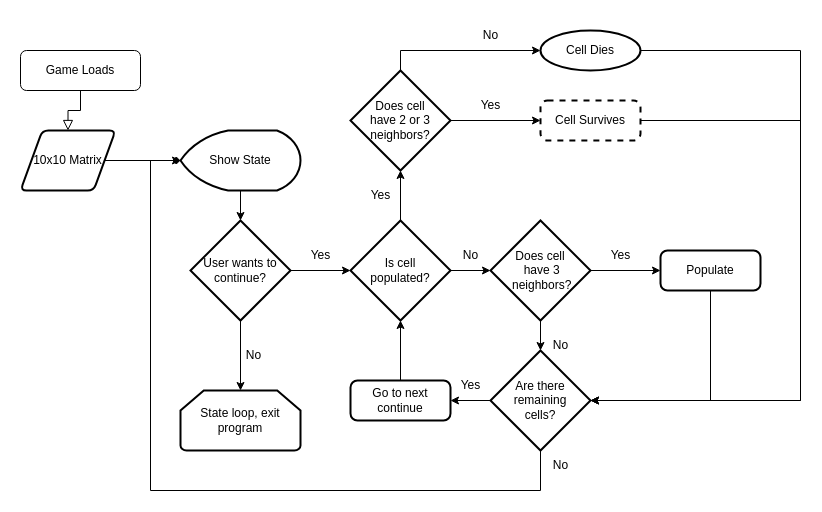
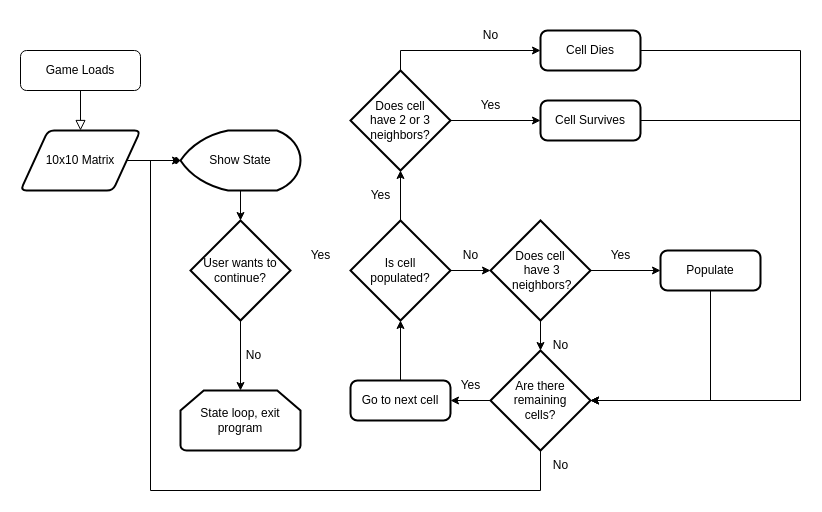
node "Cell Dies": shape ellipse -> rounded rectangle
node "Cell Survives": style dashed -> solid
node "10x10 Matrix": size 95x60 -> 120x60
edge "User wants to continue?" -> "Is cell populated?": removed
node "Go to next continue": label "Go to next continue" -> "Go to next cell"
